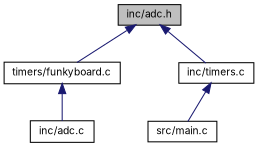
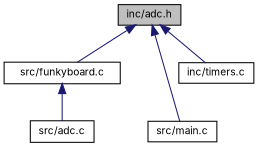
node "timers/funkyboard.c": label "timers/funkyboard.c" -> "src/funkyboard.c"
edge "src/main.c" -> "inc/timers.c": now "src/main.c" -> "inc/adc.h"
node "inc/adc.c": label "inc/adc.c" -> "src/adc.c"
